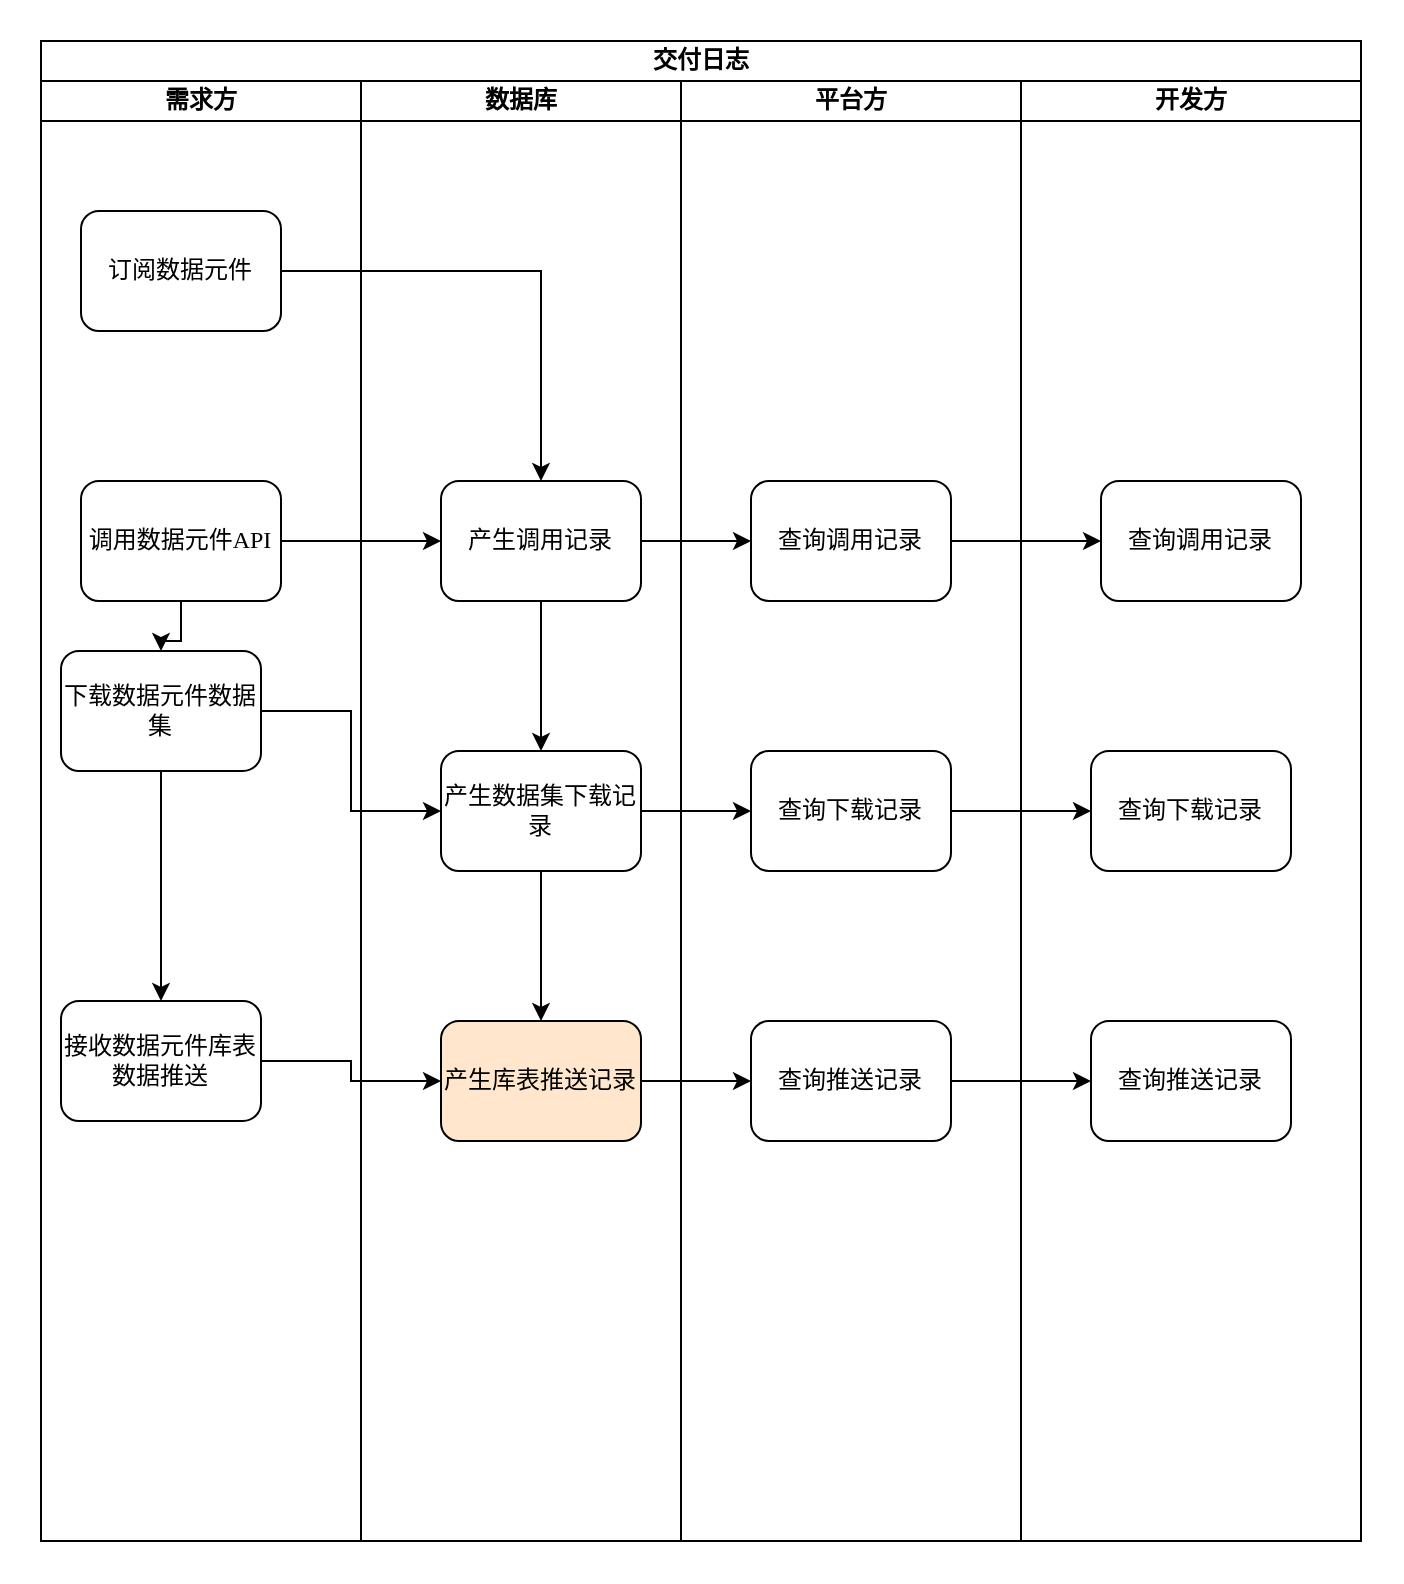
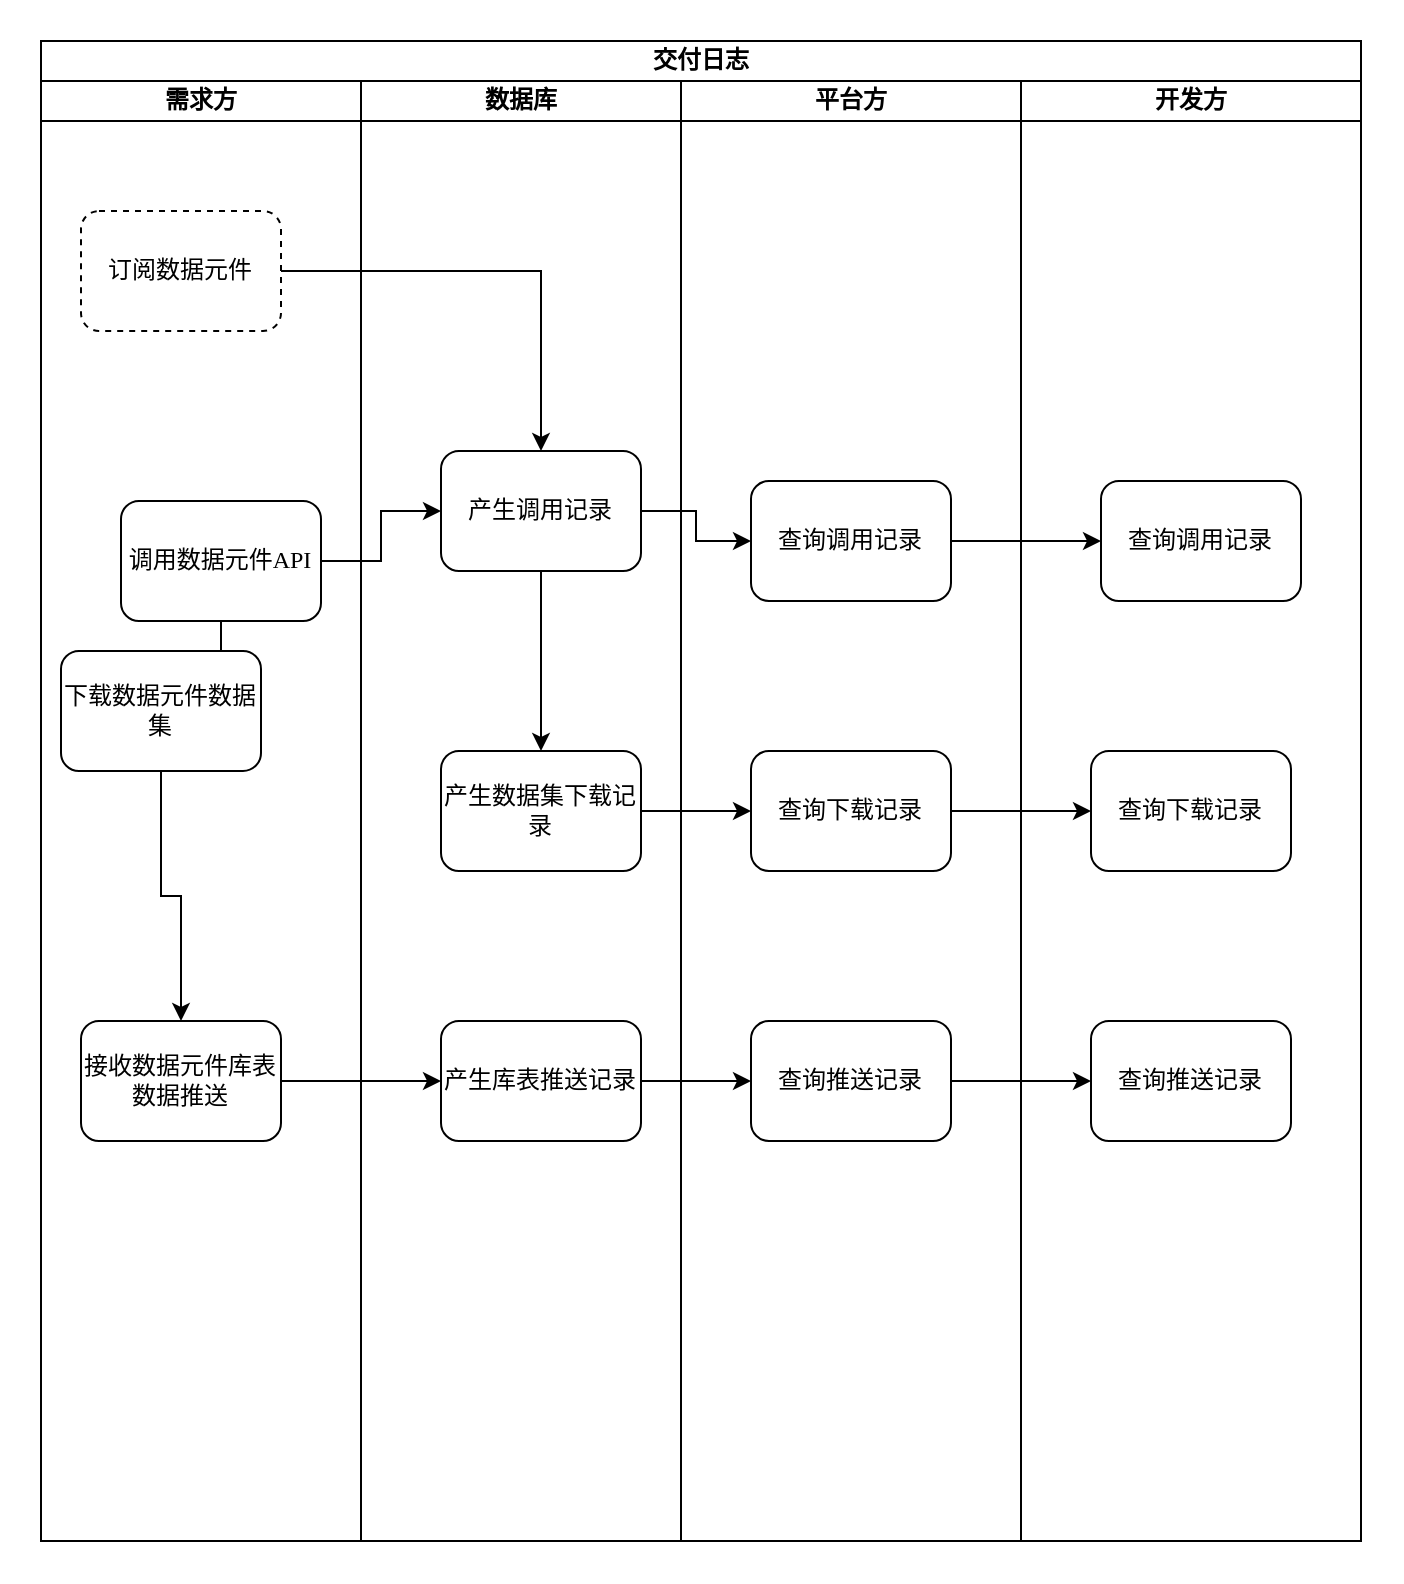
node "订阅数据元件": style solid -> dashed
node "调用数据元件API": moved (181, 541) -> (221, 561)
node "产生调用记录": moved (541, 541) -> (541, 511)
edge "下载数据元件数据集" -> "产生数据集下载记录": removed
edge "产生数据集下载记录" -> "产生库表推送记录": removed
node "接收数据元件库表数据推送": moved (161, 1061) -> (181, 1081)
node "产生库表推送记录": fillcolor #ffe6cc -> #ffffff
